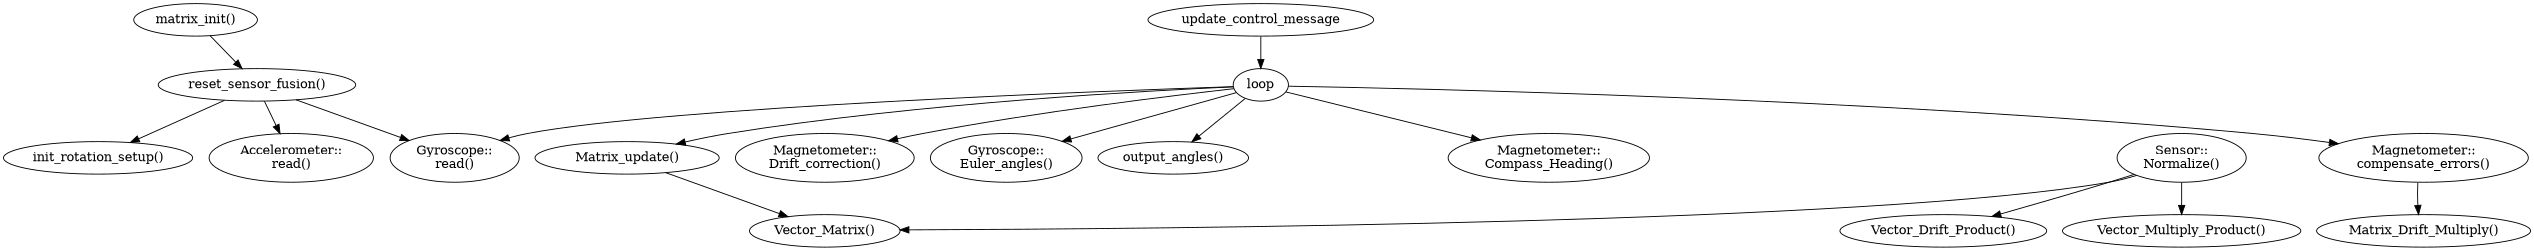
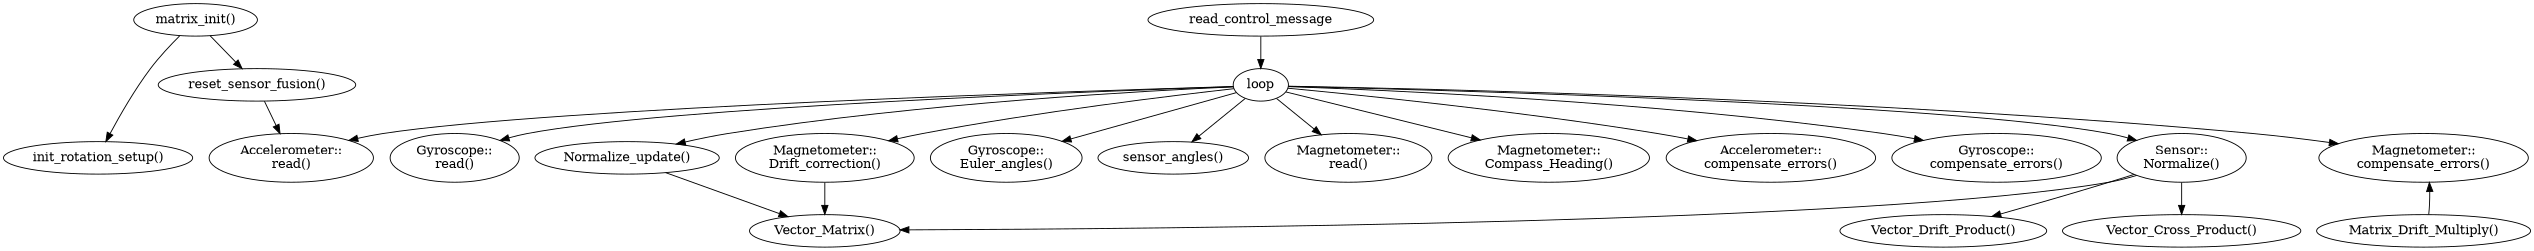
node "update_control_message": label "update_control_message" -> "read_control_message"
edge "loop" -> "Sensor:: Normalize()": added
edge "loop" -> "Accelerometer:: read()": added
edge "reset_sensor_fusion()" -> "Gyroscope:: read()": removed
edge "reset_sensor_fusion()" -> "init_rotation_setup()": now "matrix_init()" -> "init_rotation_setup()"
node "Matrix_update()": label "Matrix_update()" -> "Normalize_update()"
node "output_angles()": label "output_angles()" -> "sensor_angles()"
node "Magnetometer:: read()": added
node "Accelerometer:: compensate_errors()": added
node "Gyroscope:: compensate_errors()": added
edge "Magnetometer:: Drift_correction()" -> "Vector_Matrix()": added
edge "Magnetometer:: compensate_errors()" -> "Matrix_Drift_Multiply()": reversed
node "Vector_Multiply_Product()": label "Vector_Multiply_Product()" -> "Vector_Cross_Product()"
